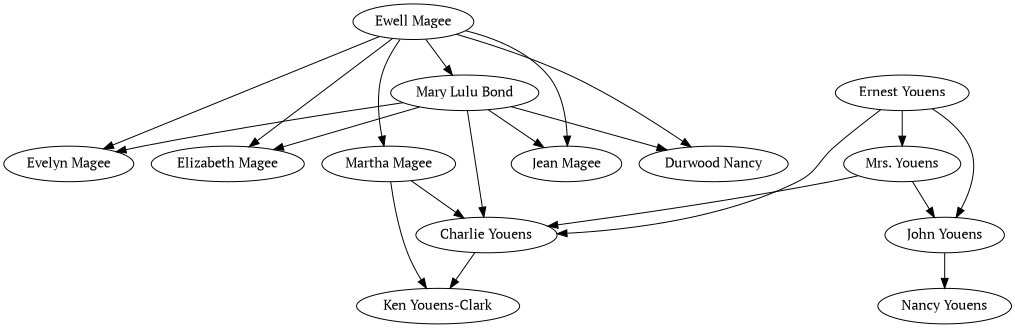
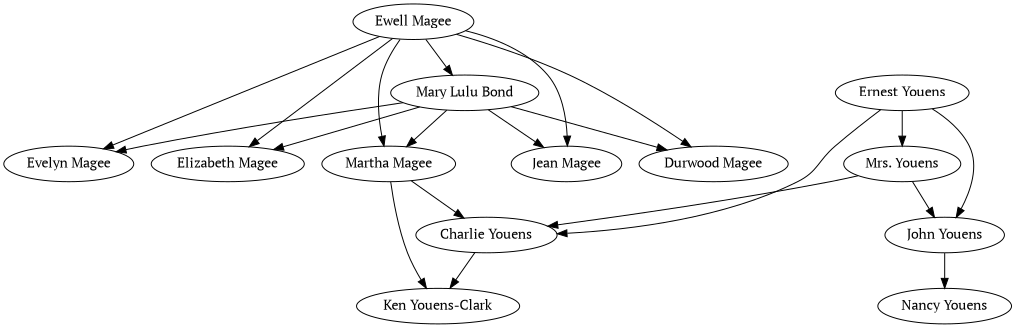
edge "Mary Lulu Bond" -> "Charlie Youens": now "Mary Lulu Bond" -> "Martha Magee"
node "Durwood Nancy": label "Durwood Nancy" -> "Durwood Magee"
